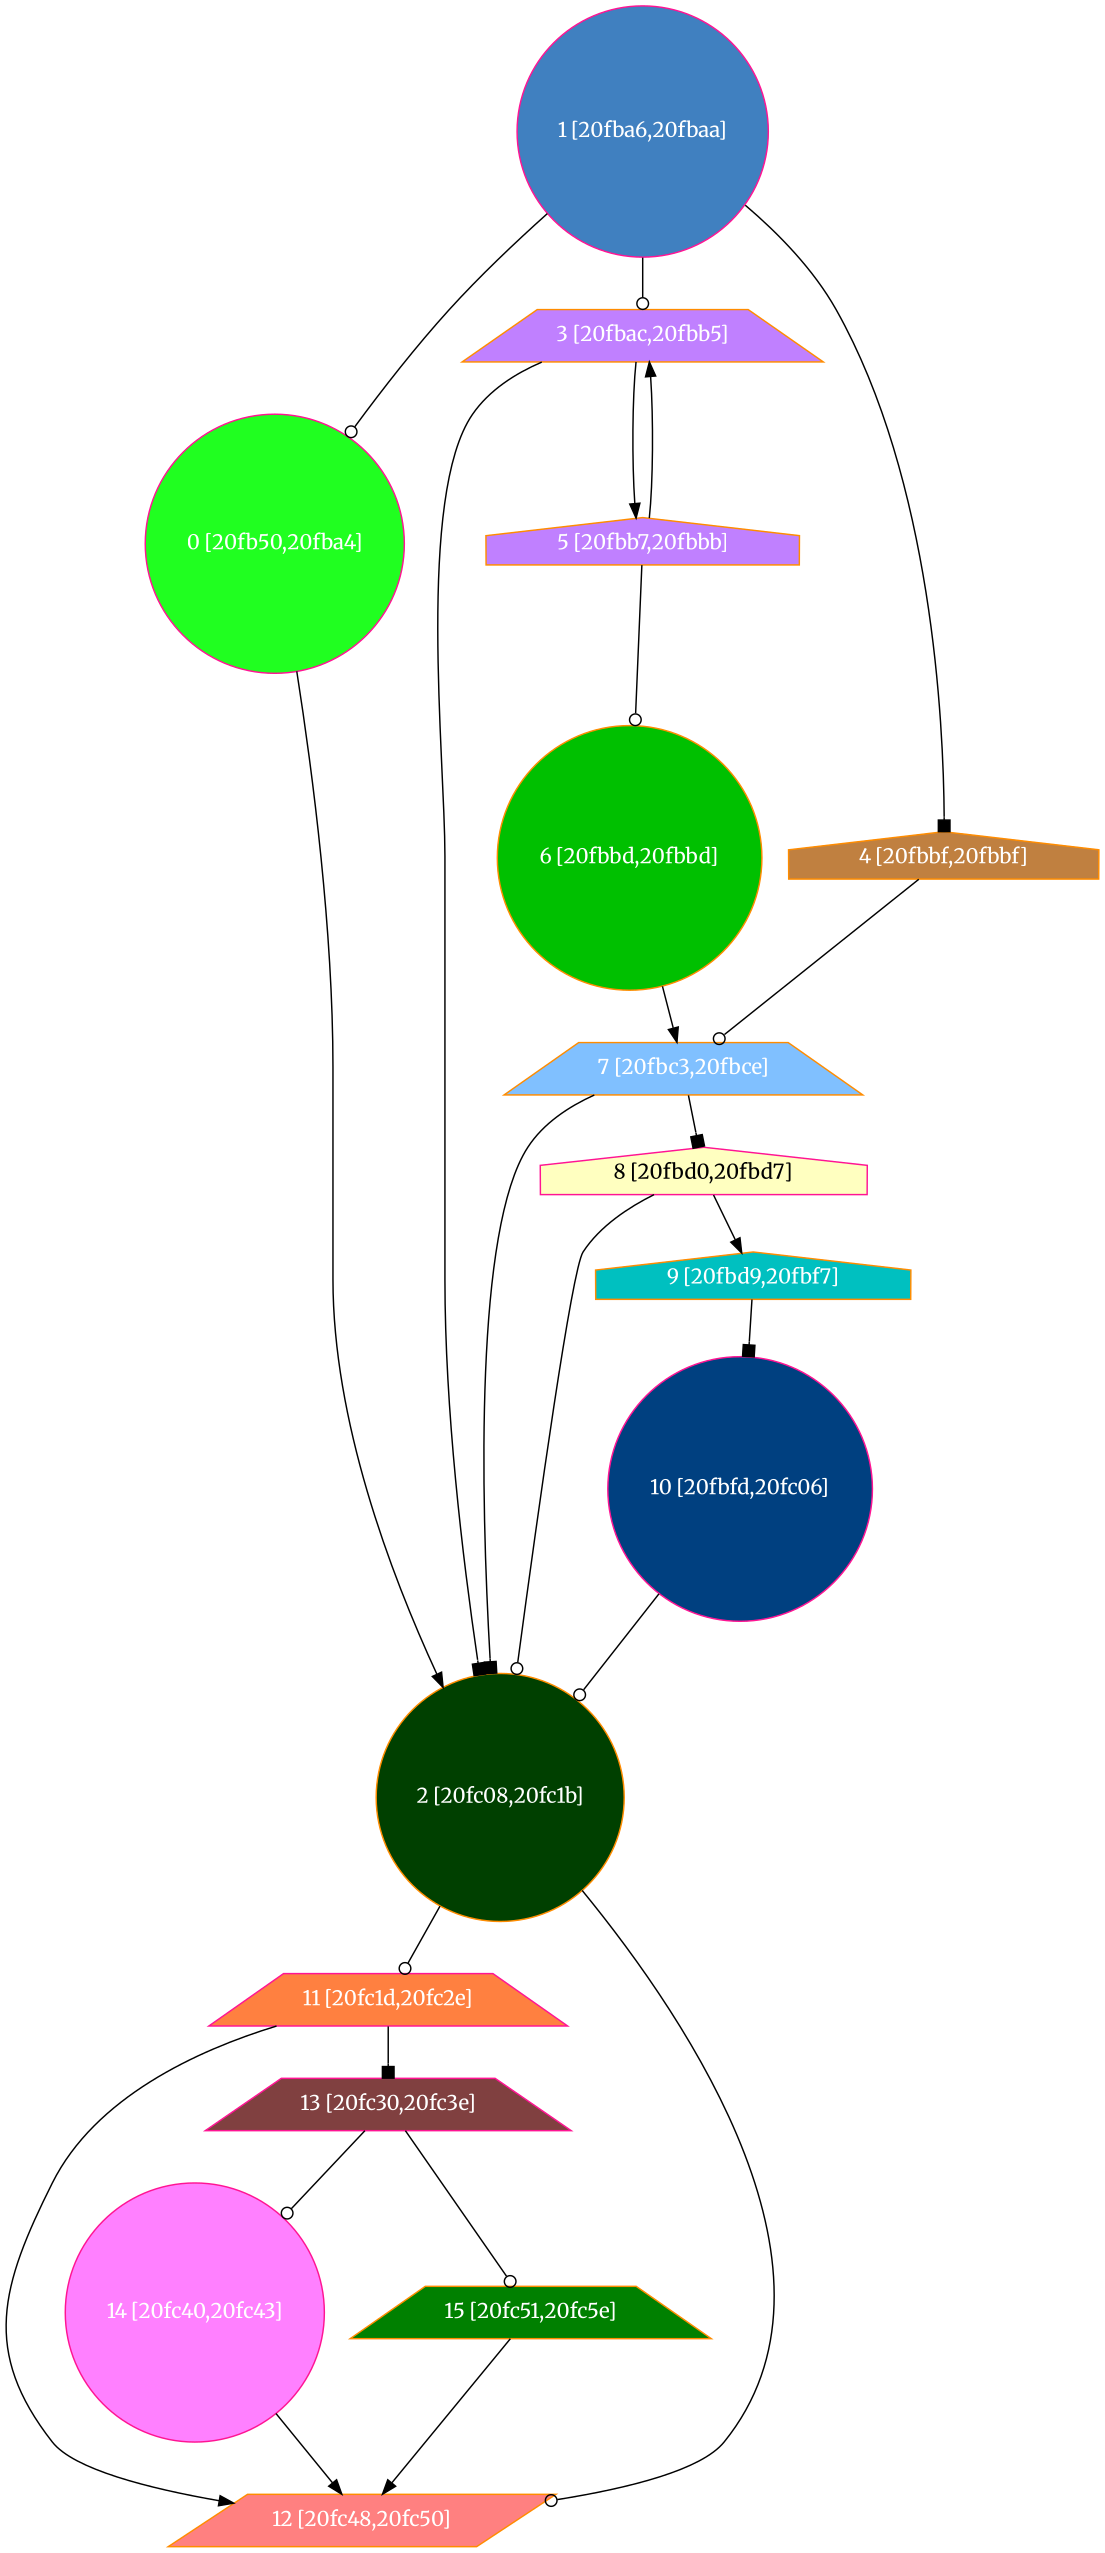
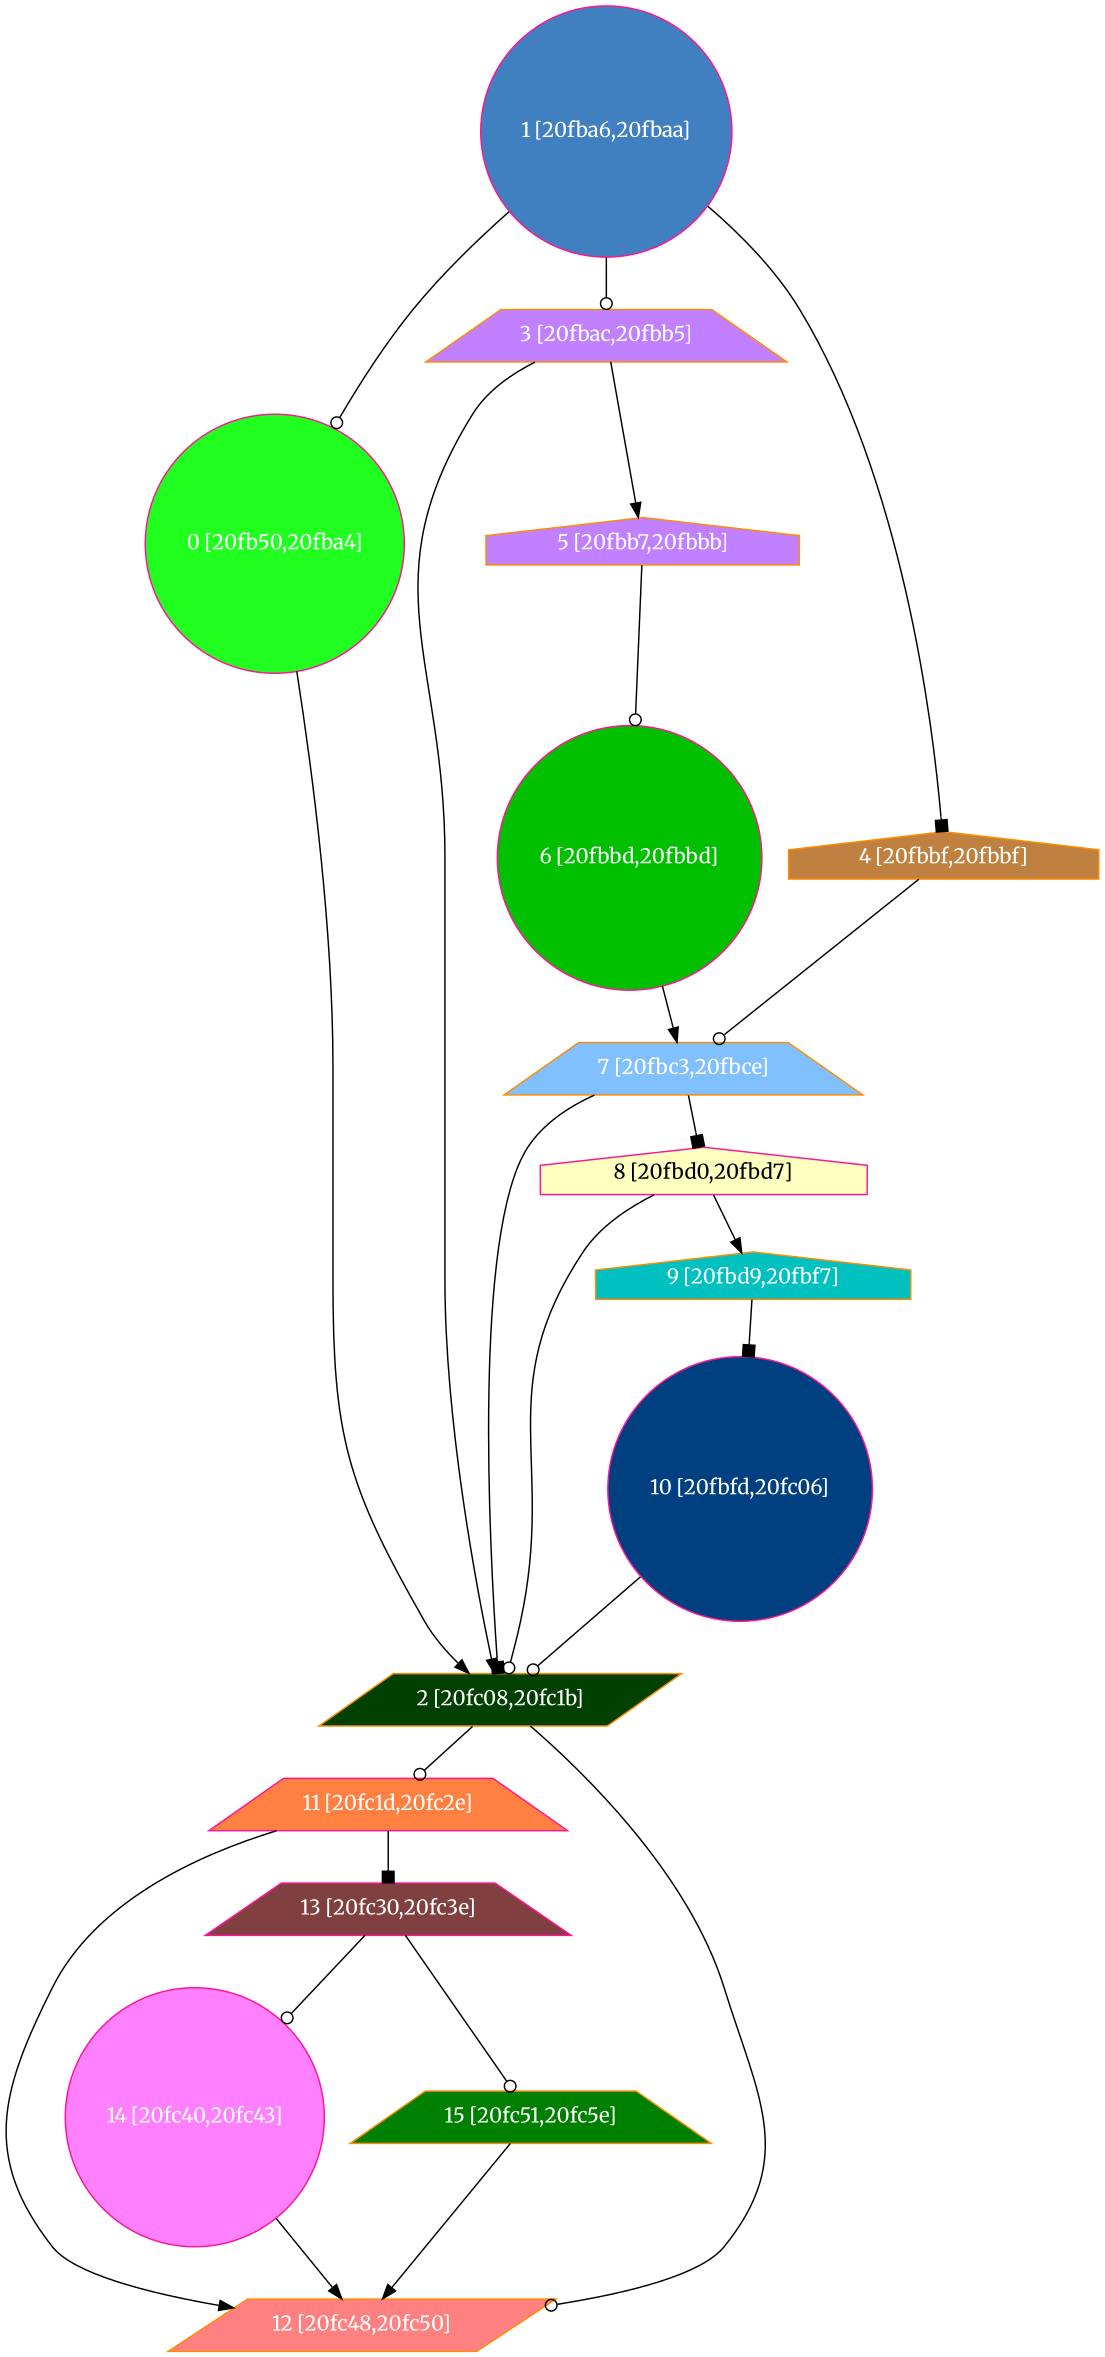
edge "5 [20fbb7,20fbbb]" -> "3 [20fbac,20fbb5]": removed
node "6 [20fbbd,20fbbd]": color darkorange -> deeppink
edge "3 [20fbac,20fbb5]" -> "2 [20fc08,20fc1b]": arrowhead box -> normal
node "2 [20fc08,20fc1b]": shape circle -> parallelogram
